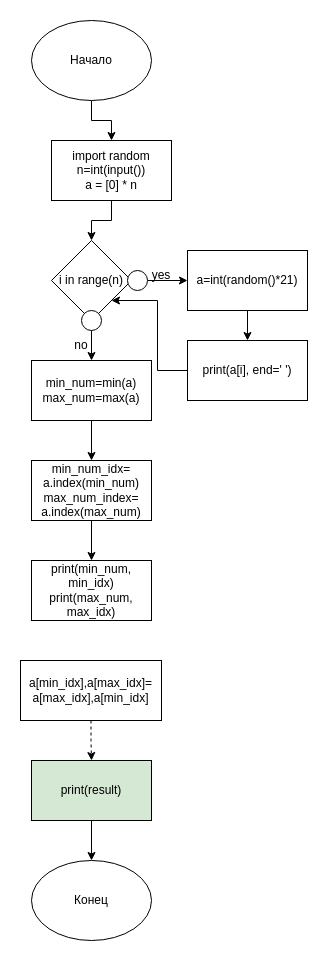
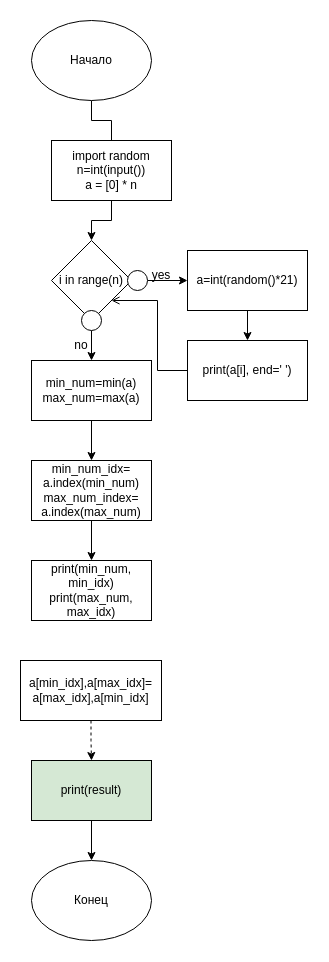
edge "Начало" -> "import random n=int(input()) a = [0] * n": arrowhead classic -> none
edge "print(a[i], end=' ')" -> "i in range(n)": arrowhead classic -> open
